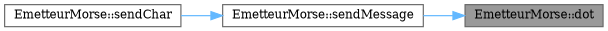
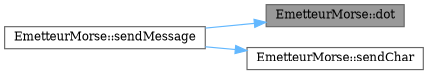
edge "EmetteurMorse::sendChar" -> "EmetteurMorse::sendMessage": reversed
